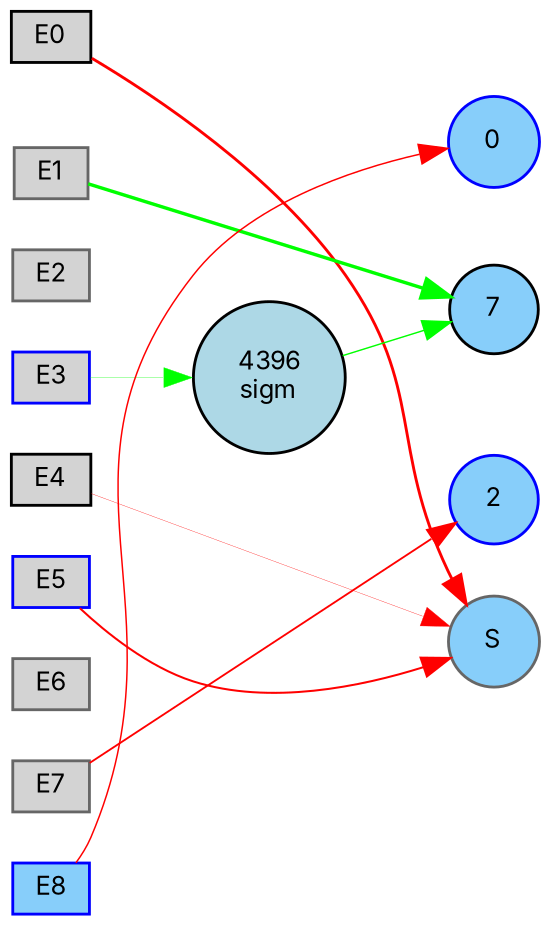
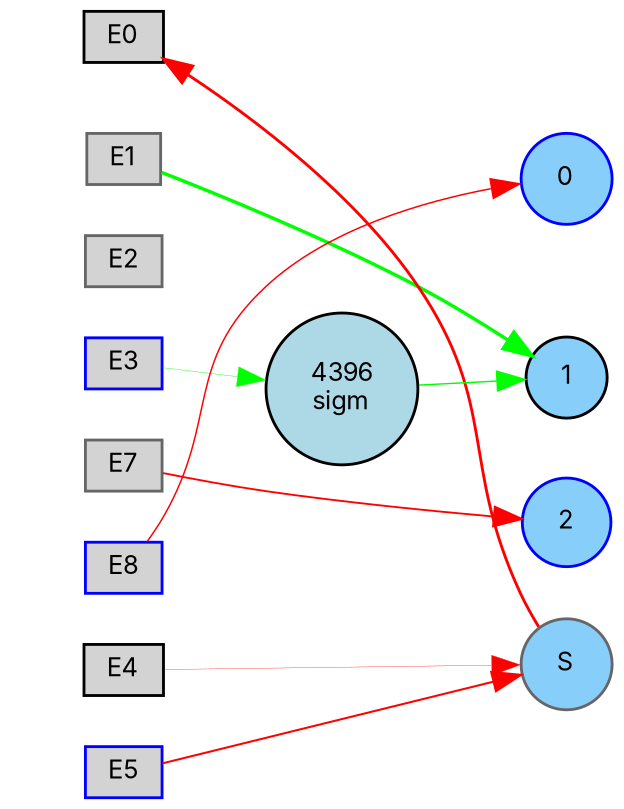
edge "E0" -> "S": reversed
node "7": label "7" -> "1"
node "E6": removed
node "E8": fillcolor lightskyblue -> lightgray
